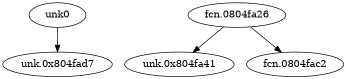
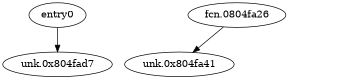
node "unk0": label "unk0" -> "entry0"
node "fcn.0804fac2": removed
